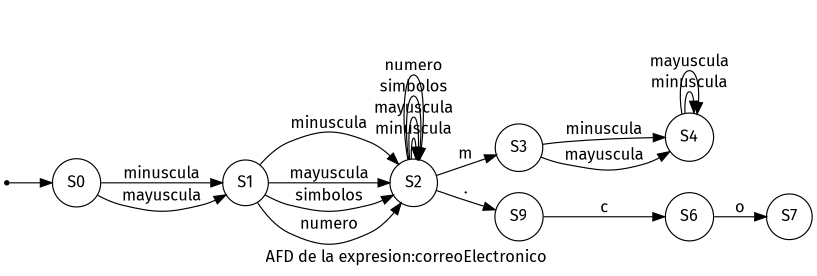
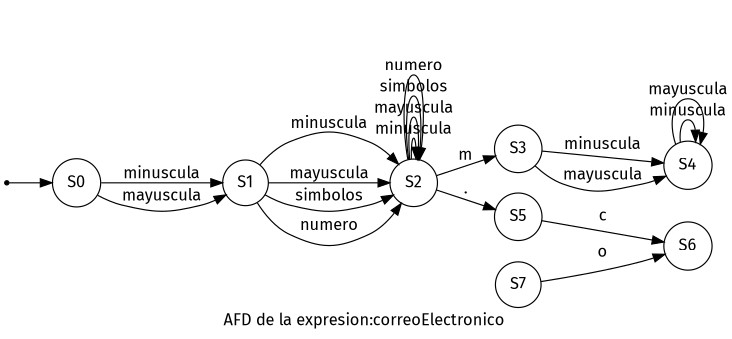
node "S9": label "S9" -> "S5"
edge "S6" -> "S7": reversed
